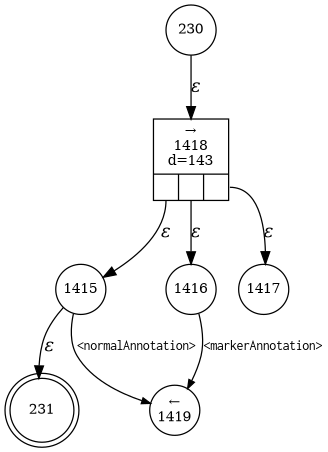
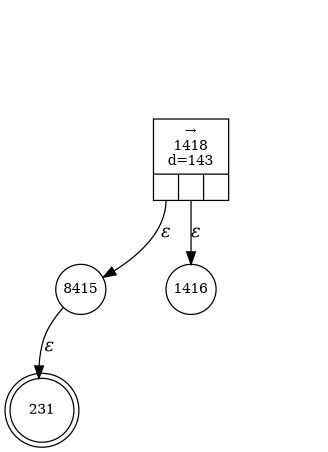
node "230": removed
node "1415": label "1415" -> "8415"
node "1417": removed
node "← 1419": removed
